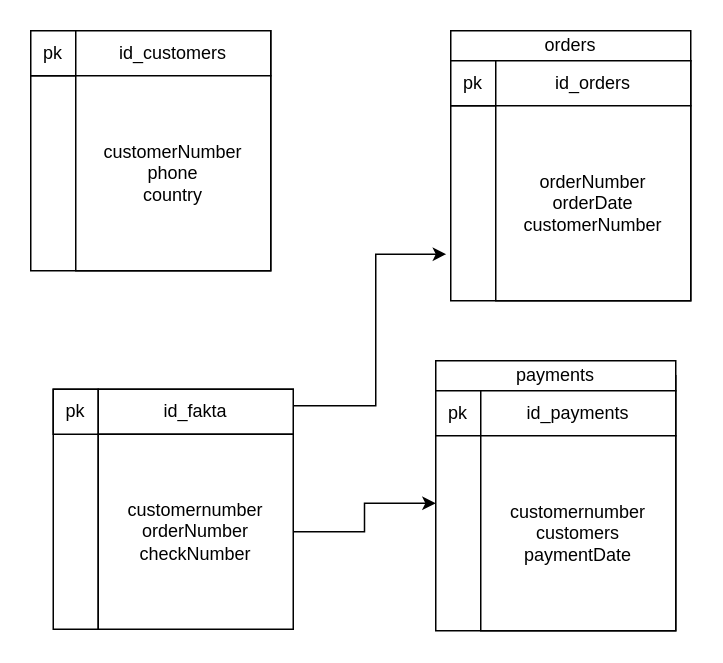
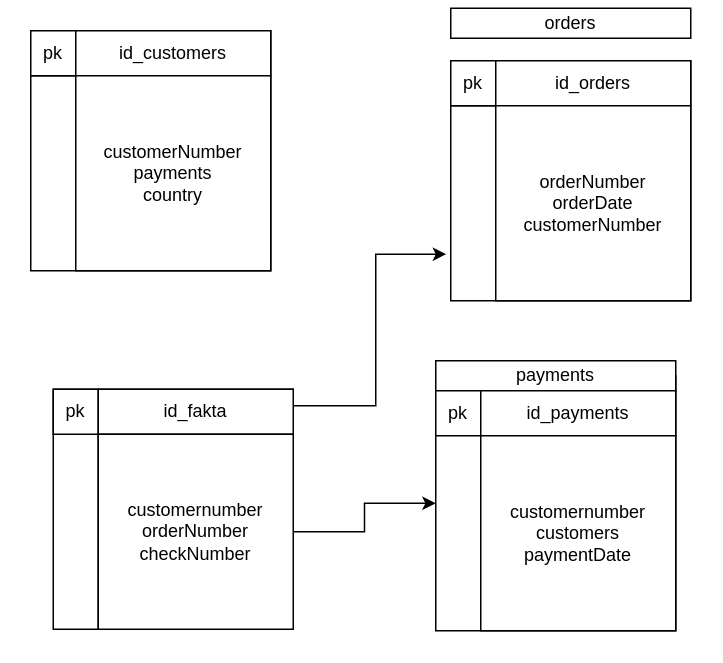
node "orders": moved (571, 46) -> (571, 23)
node "customerNumber phone country": label "customerNumber phone country" -> "customerNumber payments country"
